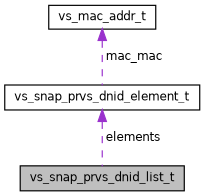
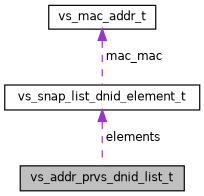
node "vs_snap_prvs_dnid_element_t": label "vs_snap_prvs_dnid_element_t" -> "vs_snap_list_dnid_element_t"
node "vs_snap_prvs_dnid_list_t": label "vs_snap_prvs_dnid_list_t" -> "vs_addr_prvs_dnid_list_t"
